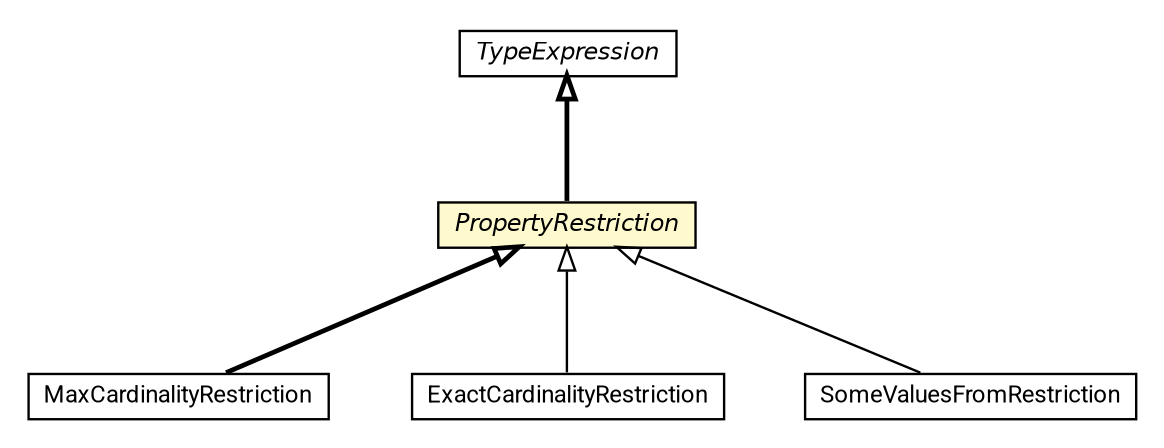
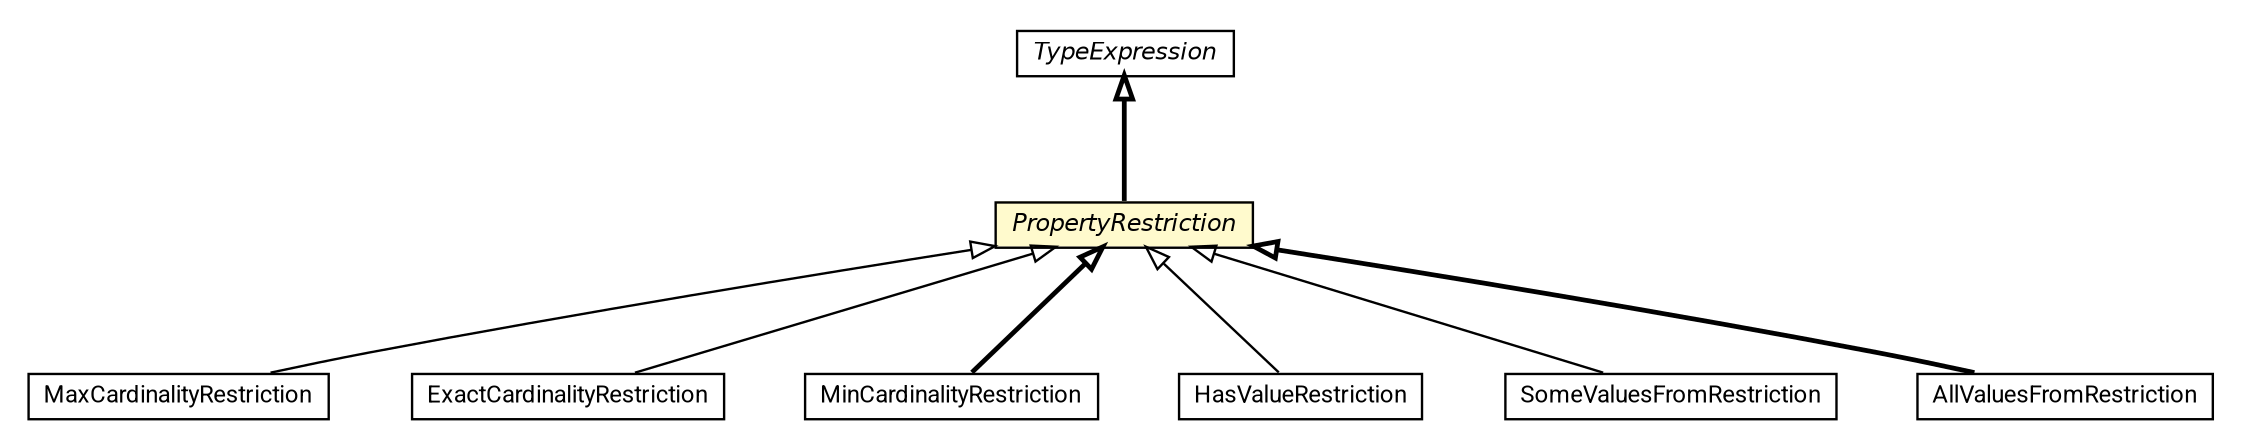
edge "MaxCardinalityRestriction" -> "PropertyRestriction": style bold -> solid
node "MinCardinalityRestriction": added
node "HasValueRestriction": added
node "AllValuesFromRestriction": added
